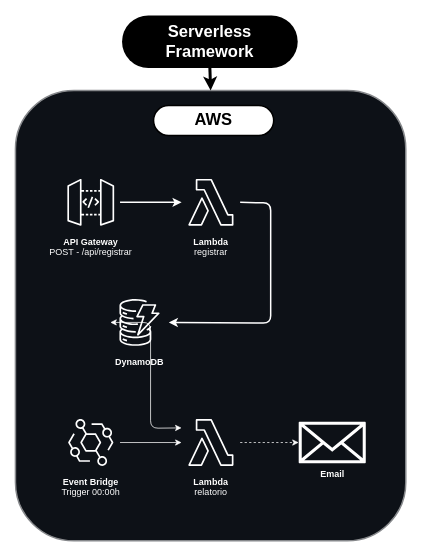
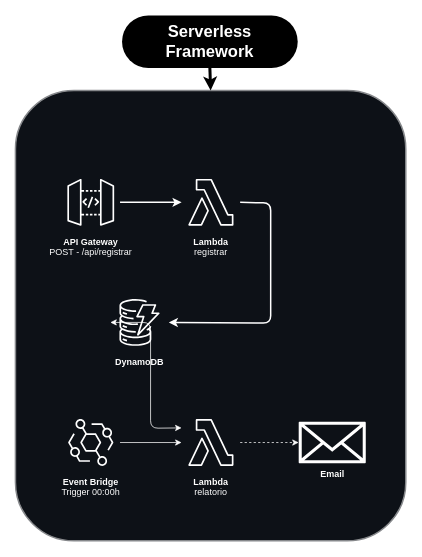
node "AWS": removed
